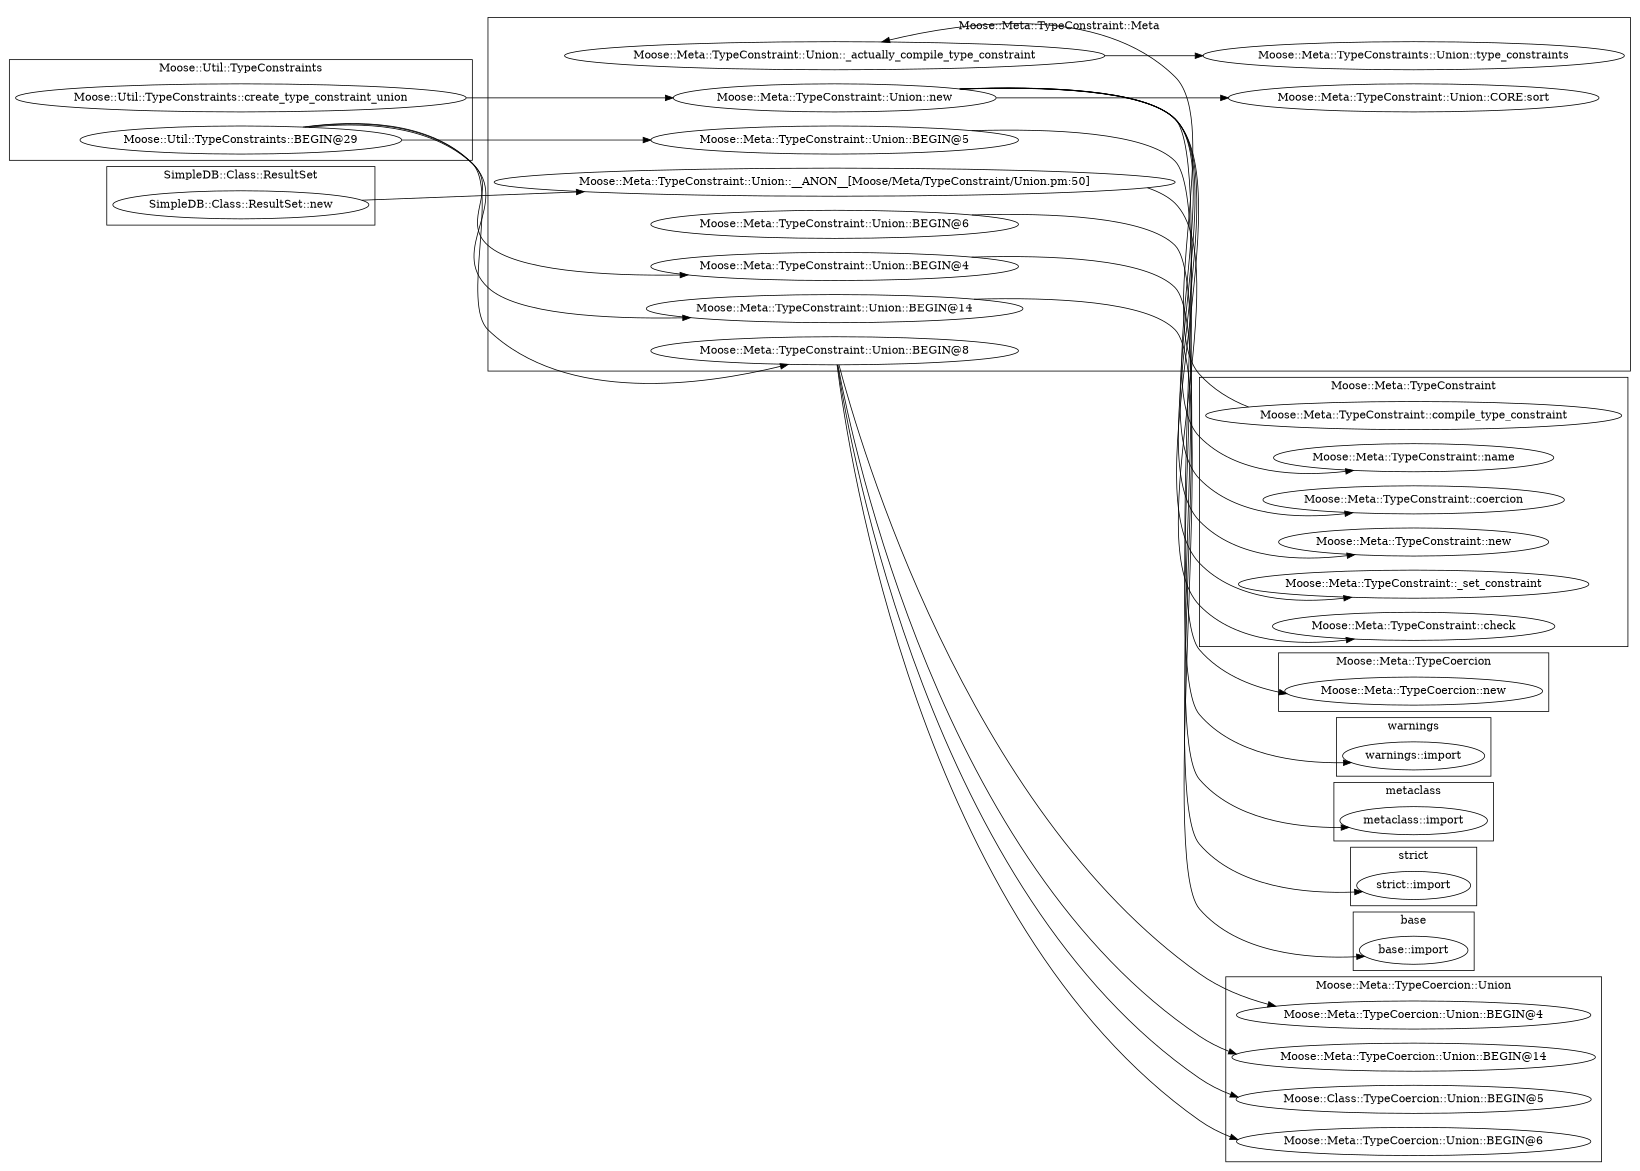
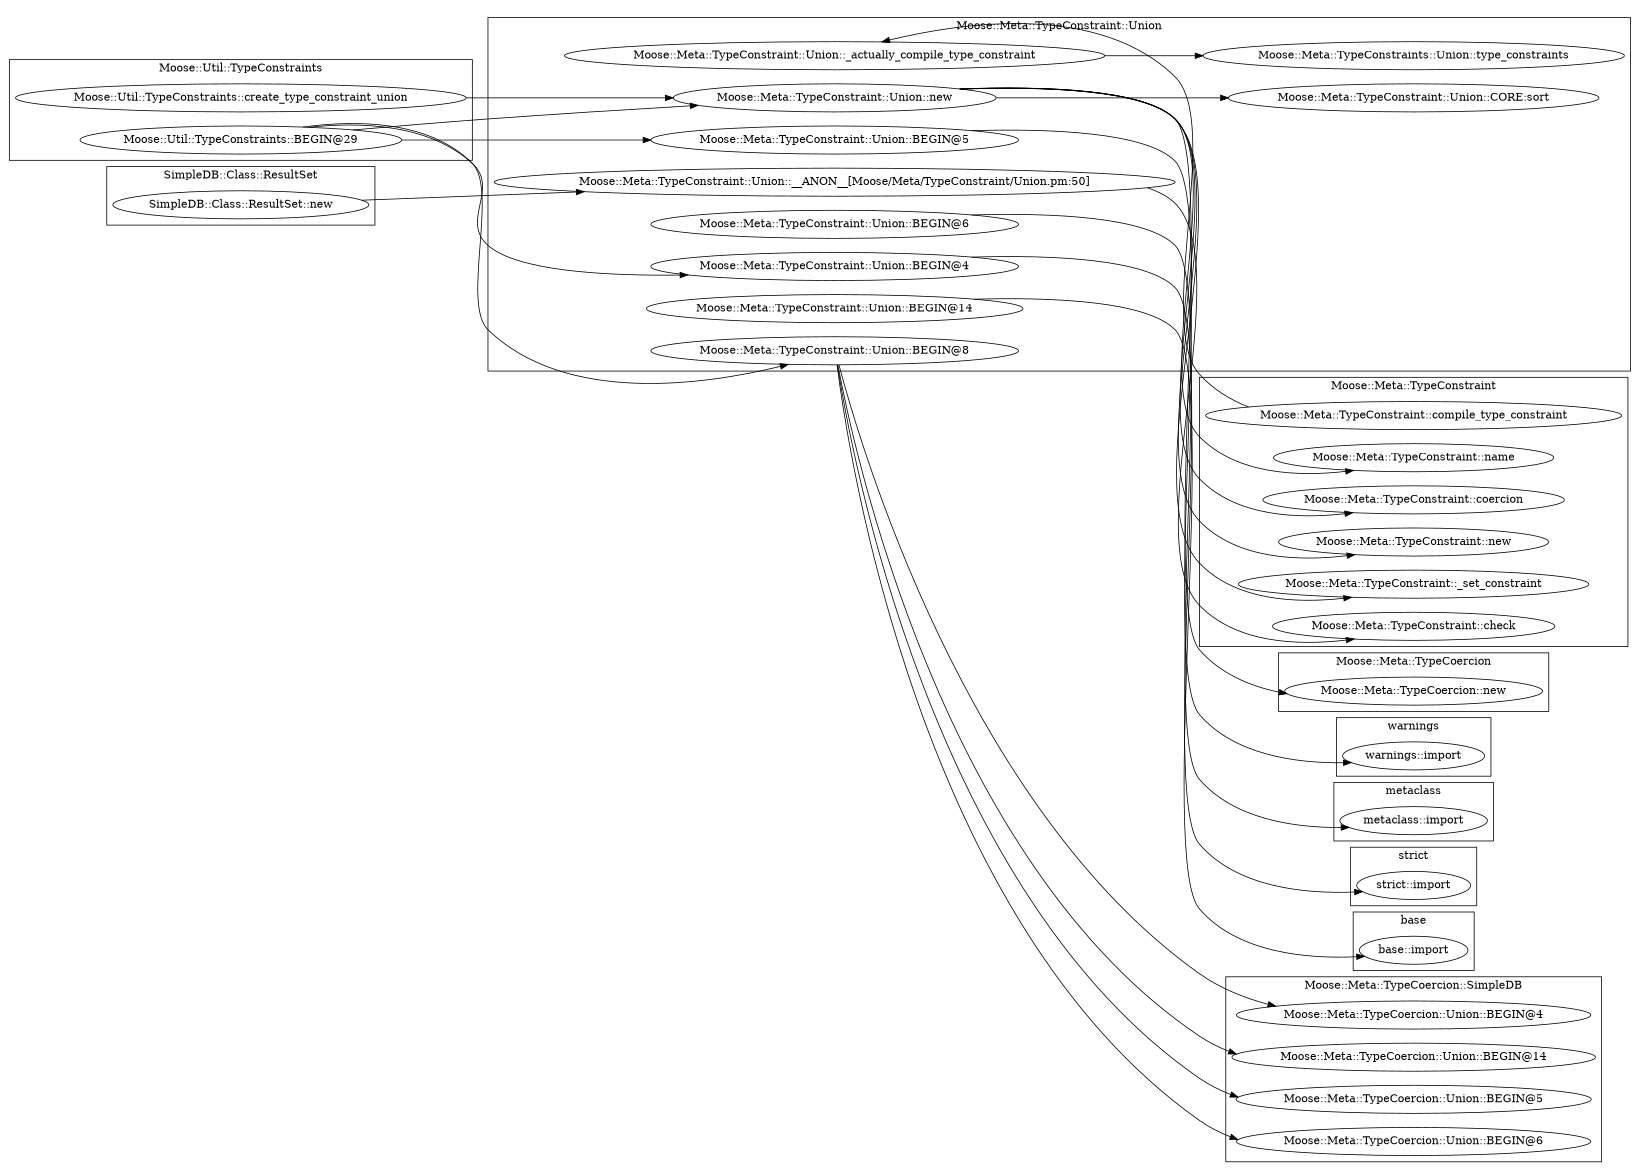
cluster "Moose::Meta::TypeConstraint::Meta": label "Moose::Meta::TypeConstraint::Meta" -> "Moose::Meta::TypeConstraint::Union"
edge "Moose::Util::TypeConstraints::BEGIN@29" -> "Moose::Meta::TypeConstraint::Union::BEGIN@14": now "Moose::Util::TypeConstraints::BEGIN@29" -> "Moose::Meta::TypeConstraint::Union::new"
cluster "Moose::Meta::TypeCoercion::Union": label "Moose::Meta::TypeCoercion::Union" -> "Moose::Meta::TypeCoercion::SimpleDB"
node "Moose::Class::TypeCoercion::Union::BEGIN@5": label "Moose::Class::TypeCoercion::Union::BEGIN@5" -> "Moose::Meta::TypeCoercion::Union::BEGIN@5"
